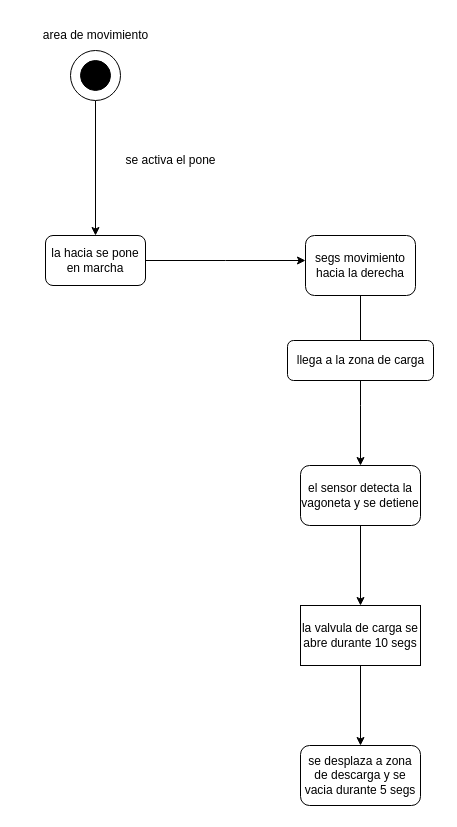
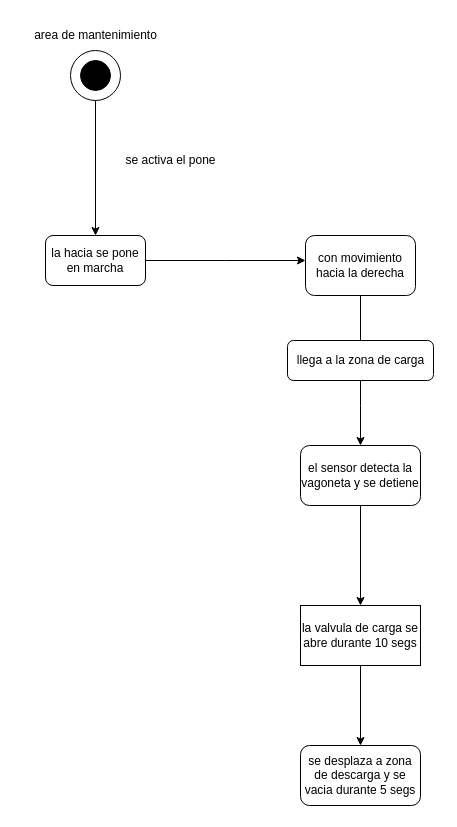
node "area de movimiento": label "area de movimiento" -> "area de mantenimiento"
node "segs movimiento hacia la derecha": label "segs movimiento hacia la derecha" -> "con movimiento hacia la derecha"
node "el sensor detecta la vagoneta y se detiene": moved (361, 496) -> (361, 476)
